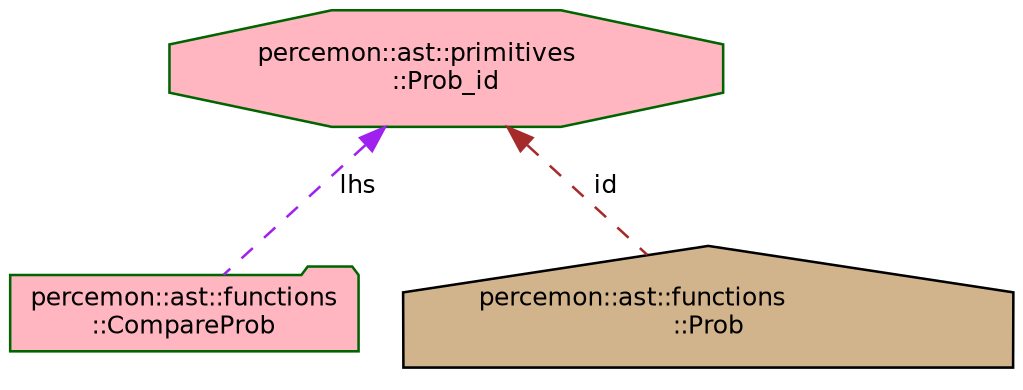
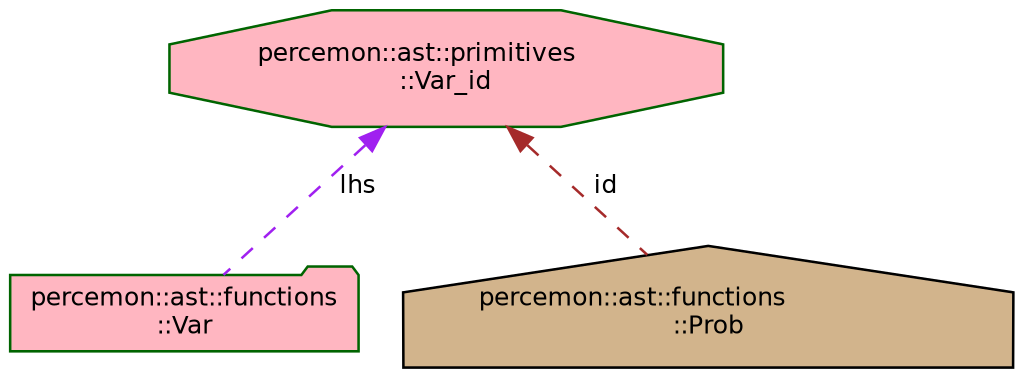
node "percemon::ast::primitives ::Prob_id": label "percemon::ast::primitives ::Prob_id" -> "percemon::ast::primitives ::Var_id"
node "percemon::ast::functions ::CompareProb": label "percemon::ast::functions ::CompareProb" -> "percemon::ast::functions ::Var"
